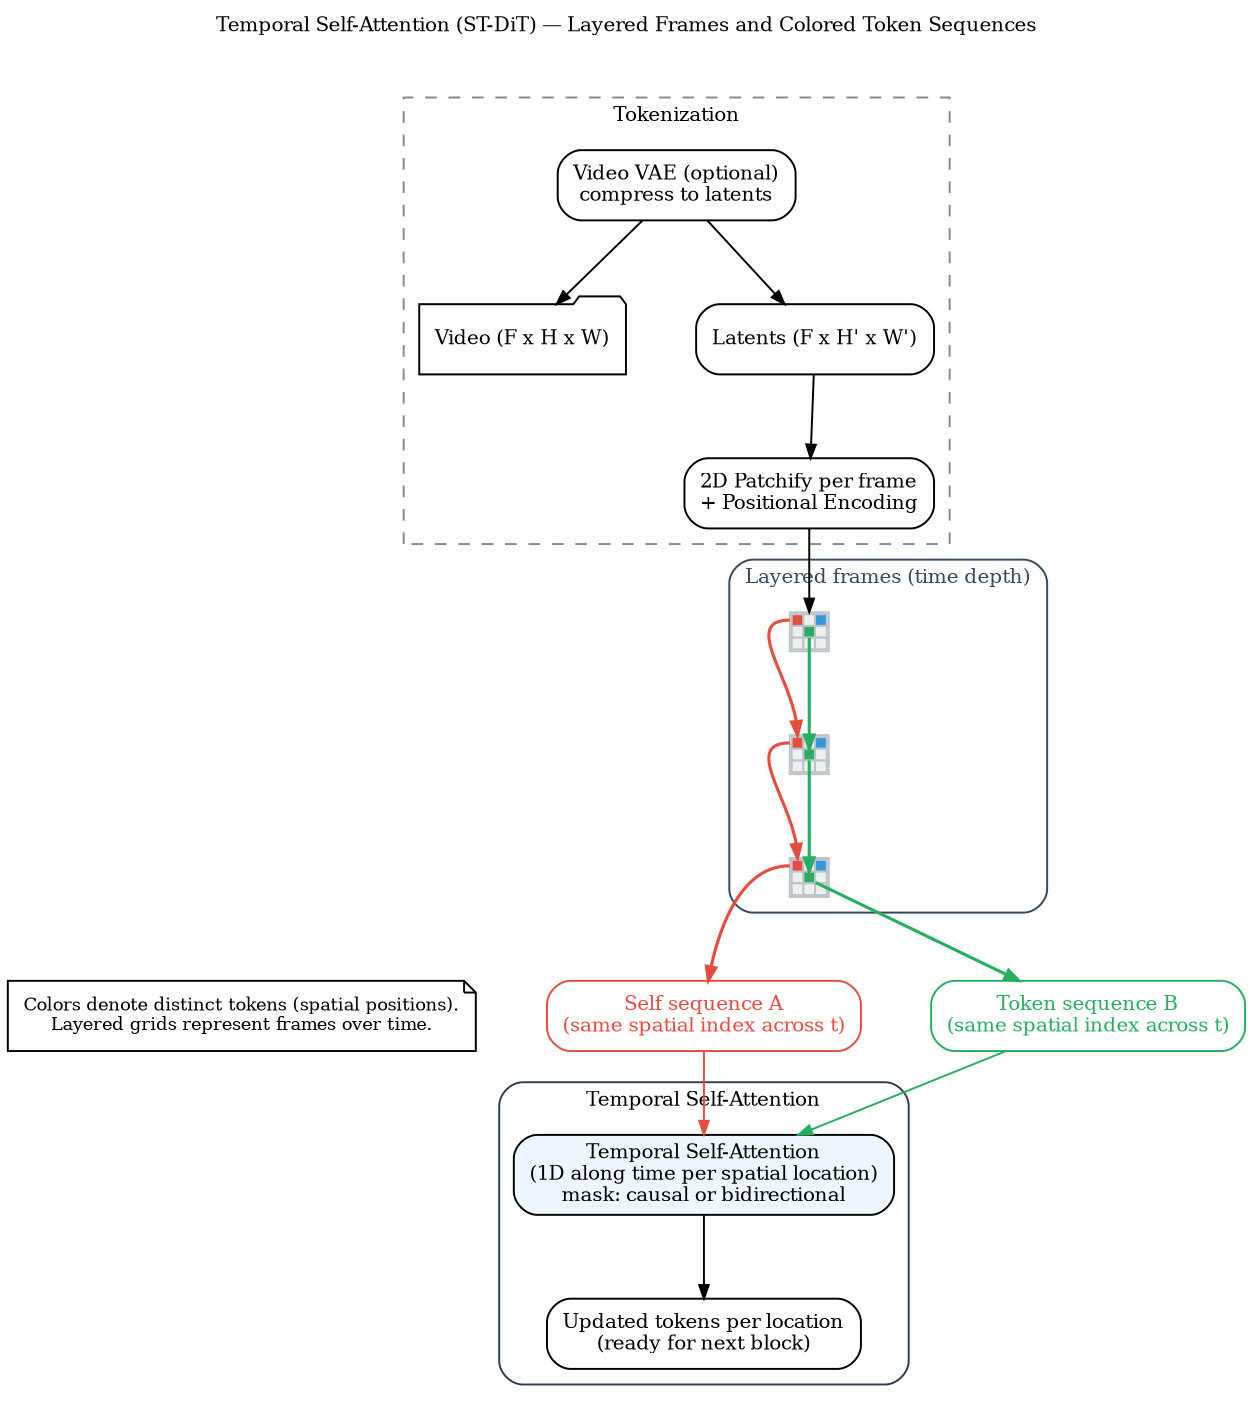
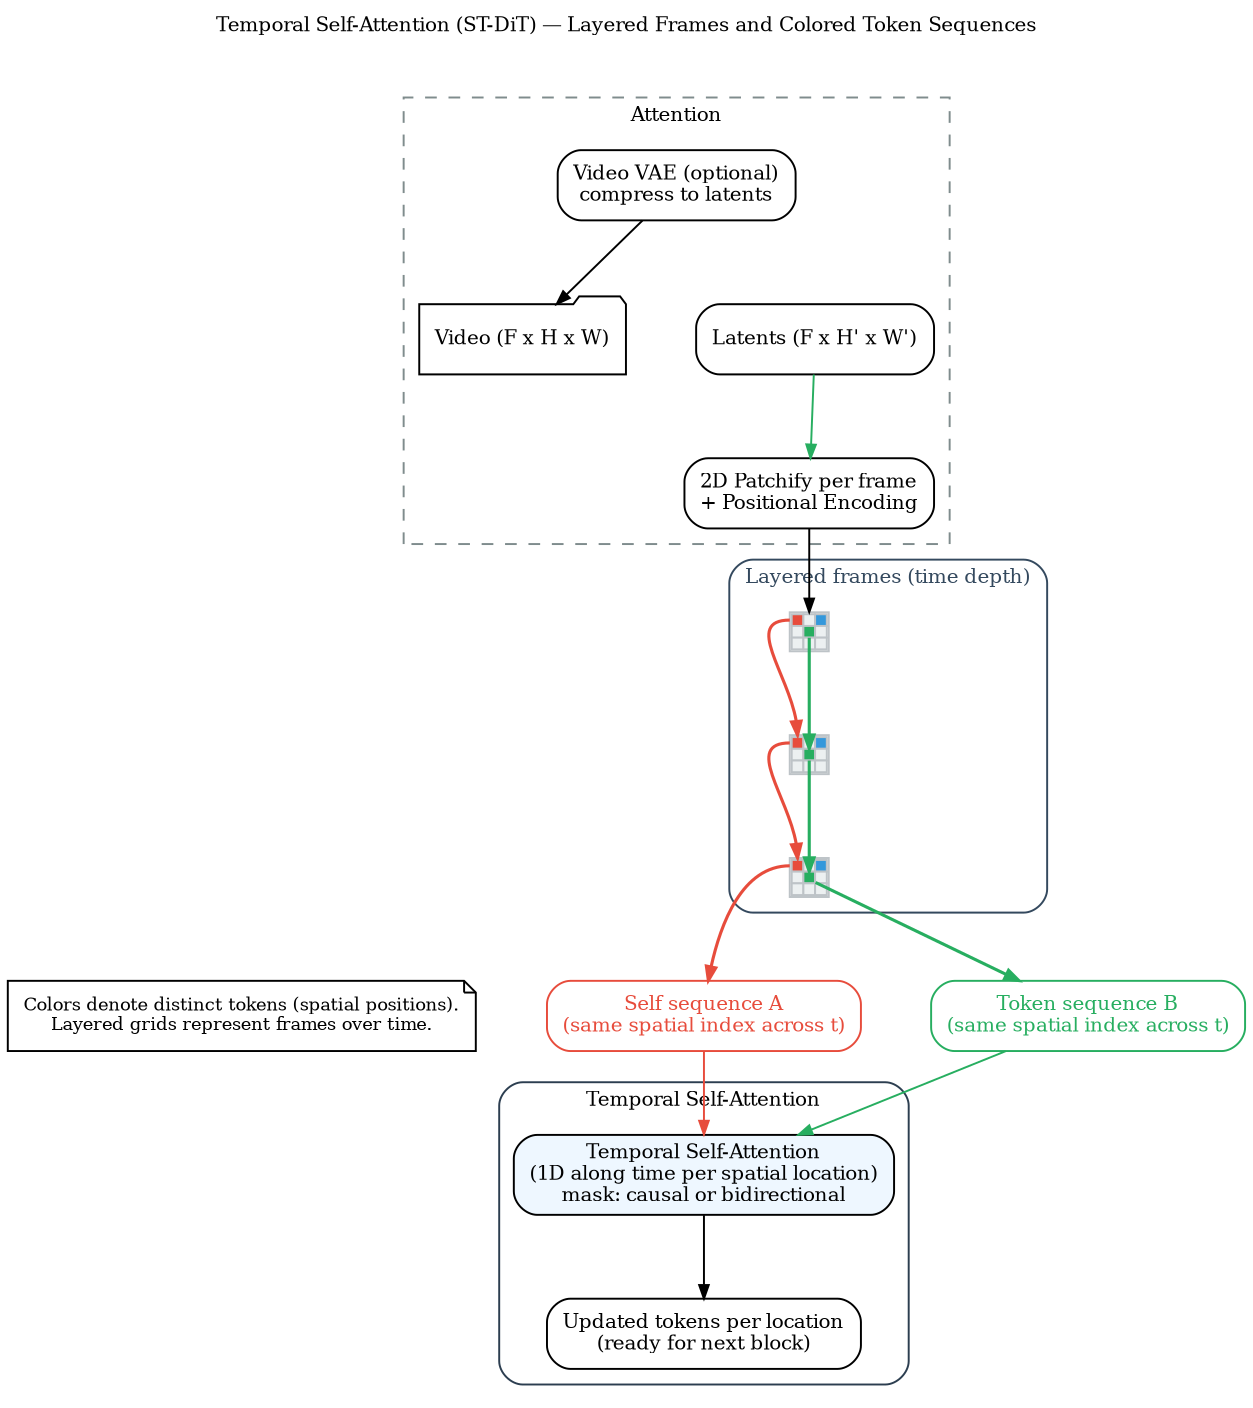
cluster "Tokenization": label "Tokenization" -> "Attention"
edge "Video VAE (optional) compress to latents" -> "Latents (F x H' x W')": removed
edge "Latents (F x H' x W')" -> "2D Patchify per frame + Positional Encoding": color black -> #27ae60
